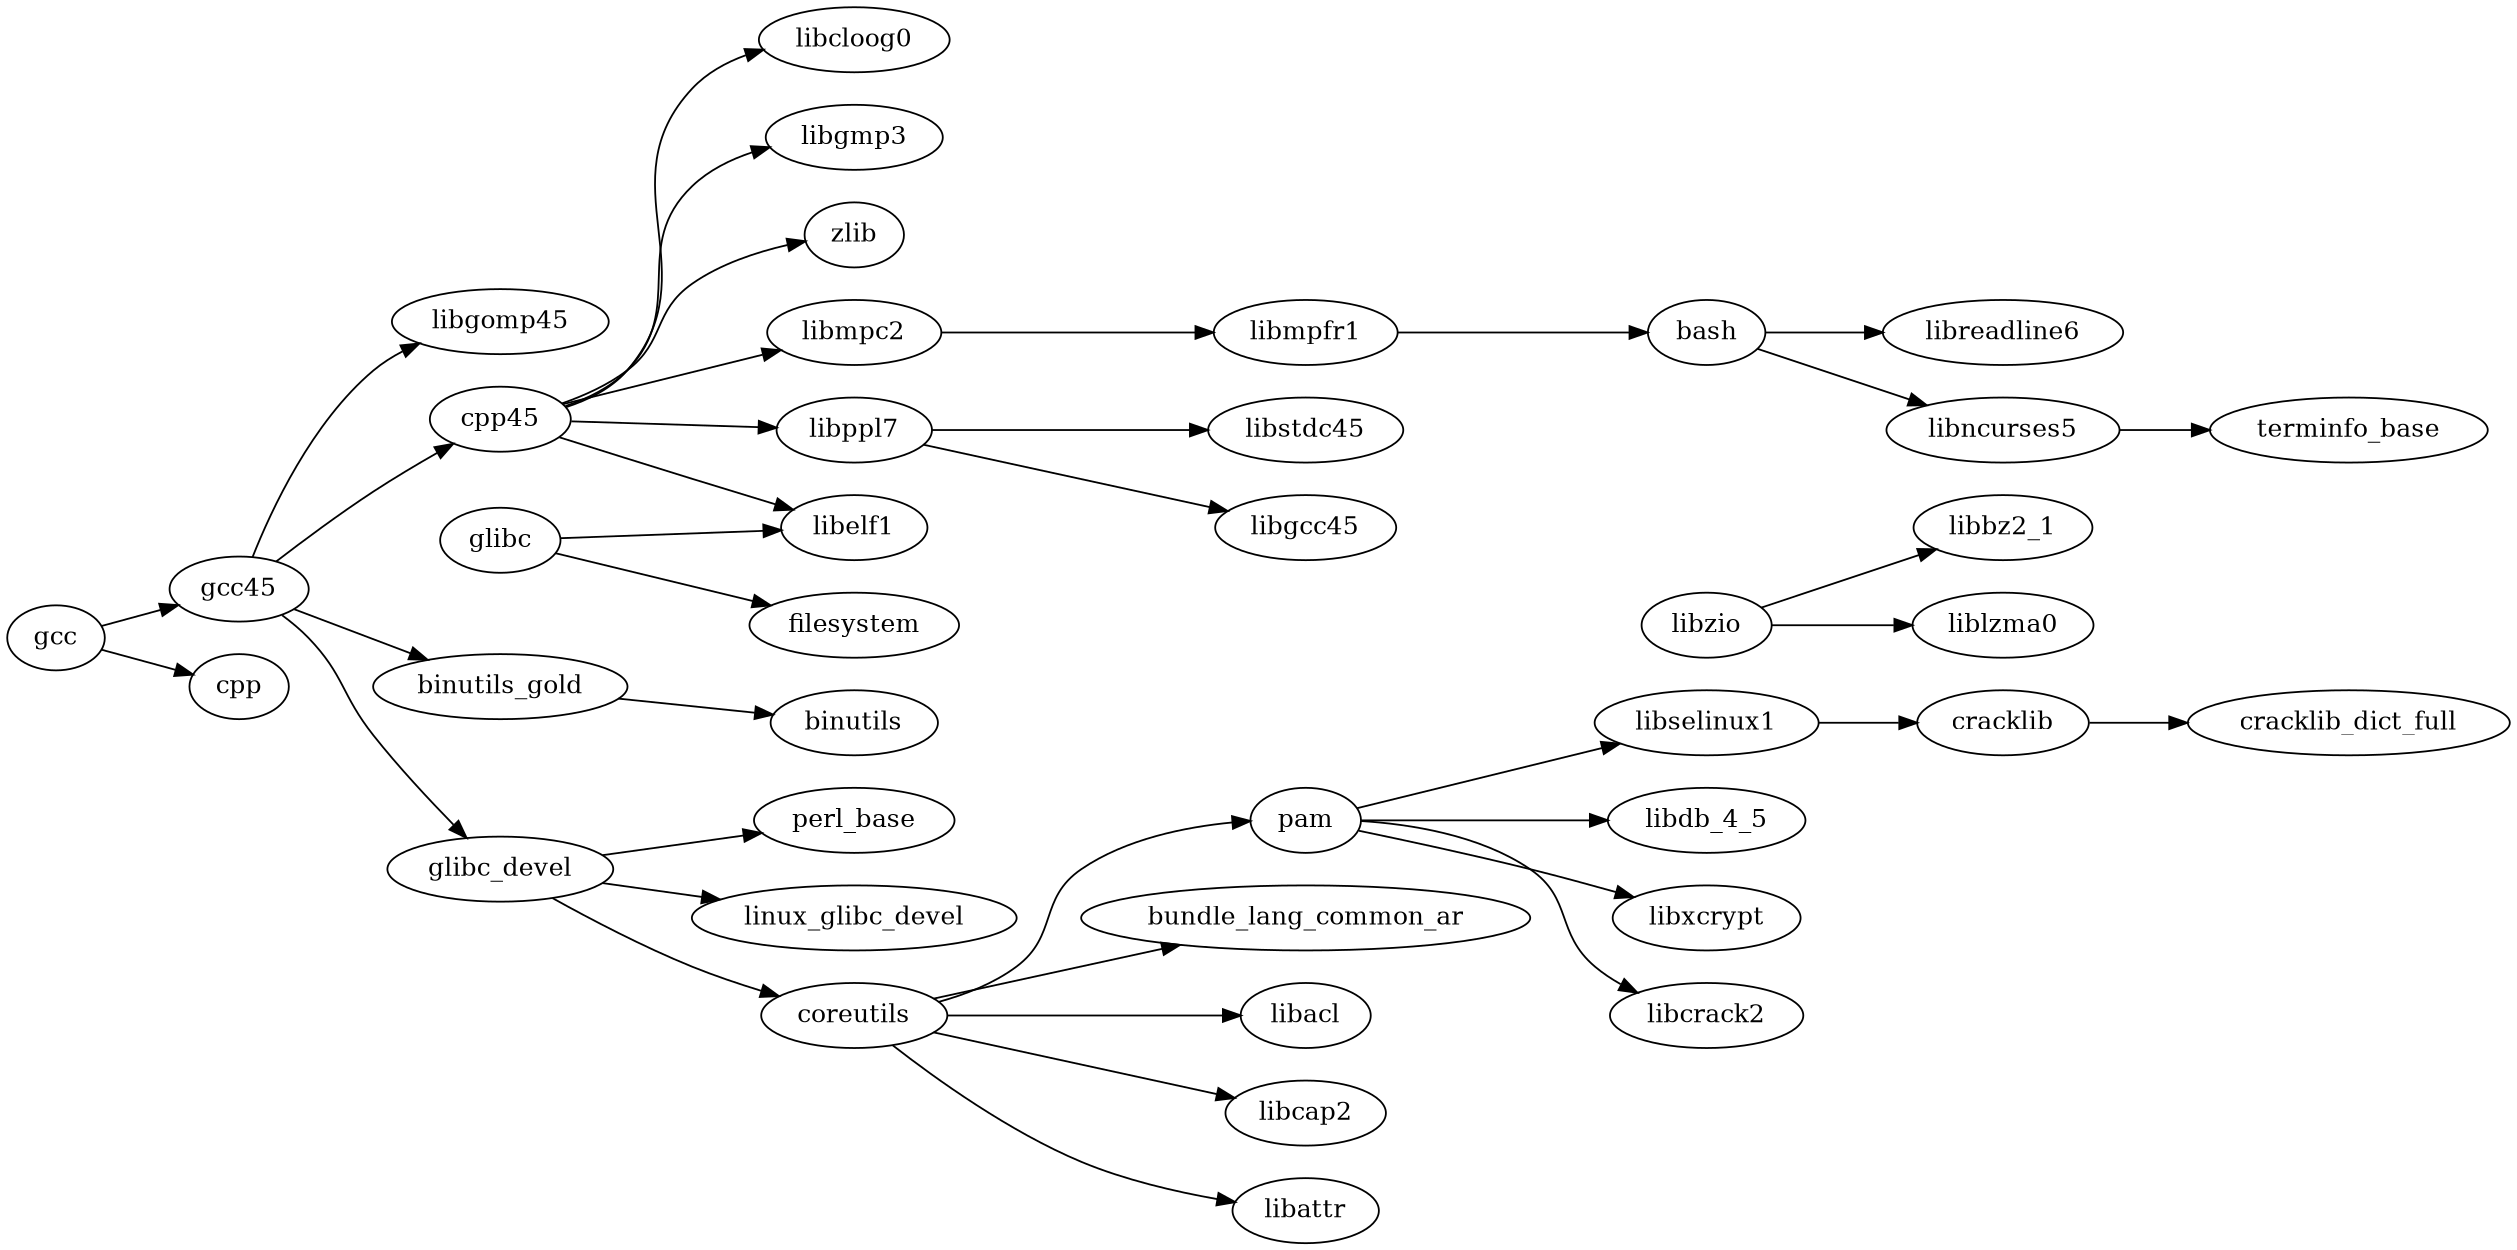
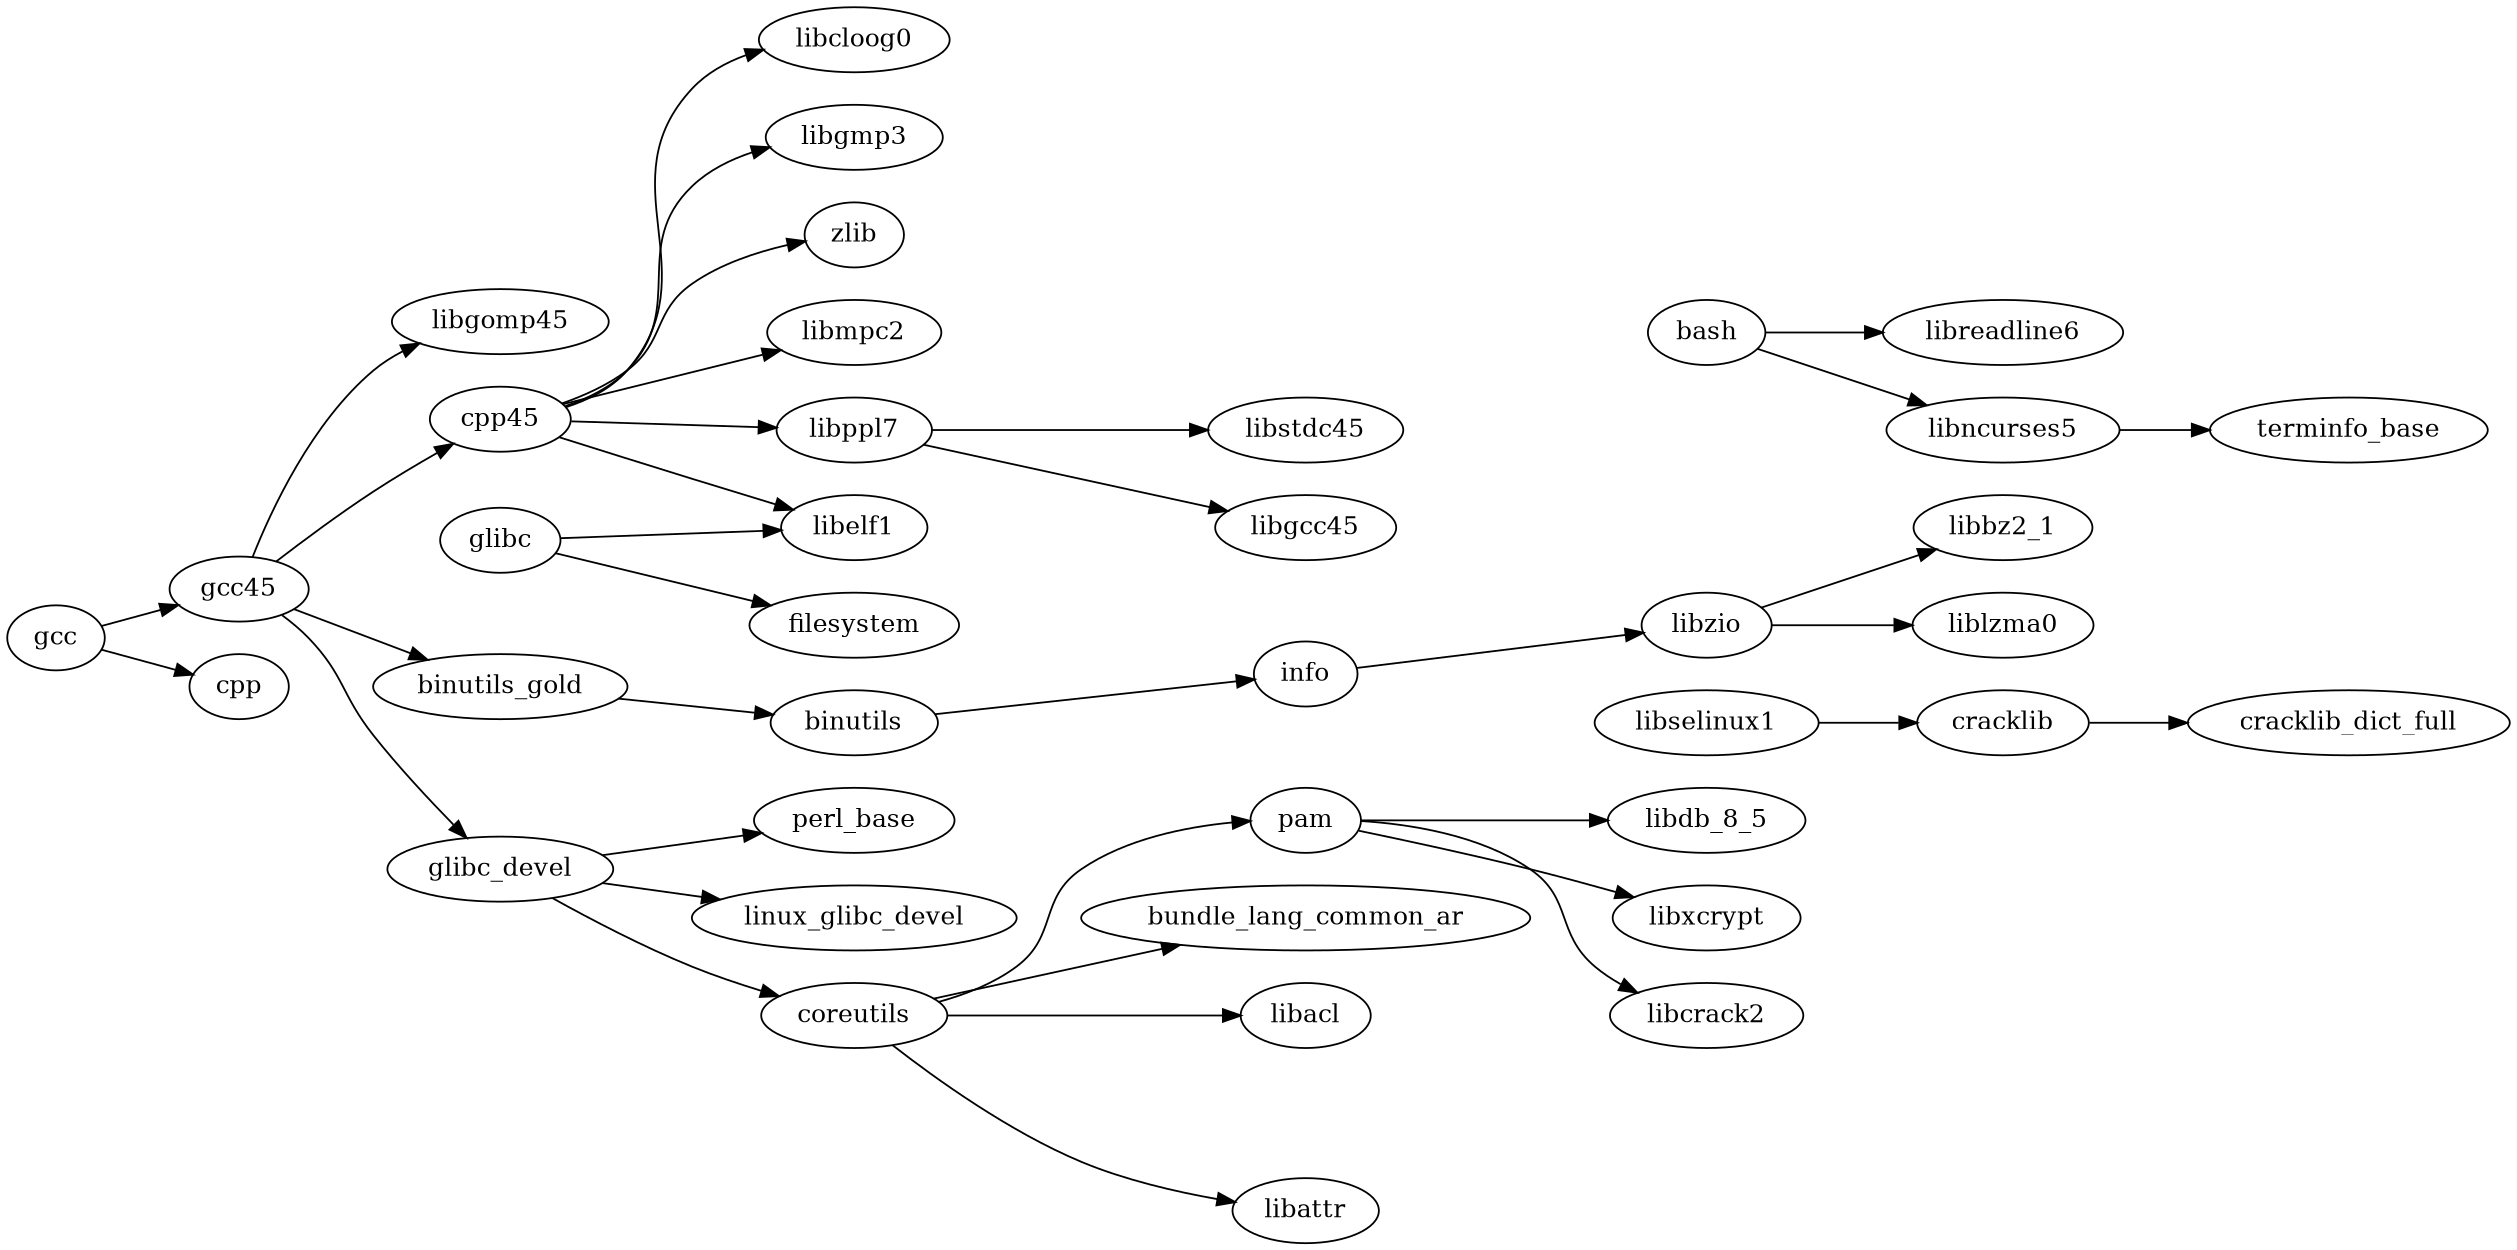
node "libmpfr1": removed
node "info": added
edge "pam" -> "libselinux1": removed
node "libdb_4_5": label "libdb_4_5" -> "libdb_8_5"
node "libcap2": removed
